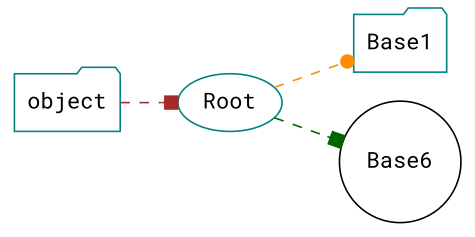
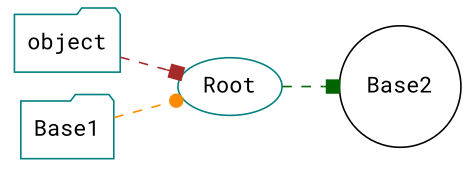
edge "Root" -> "Base1": reversed
node "Base6": label "Base6" -> "Base2"
